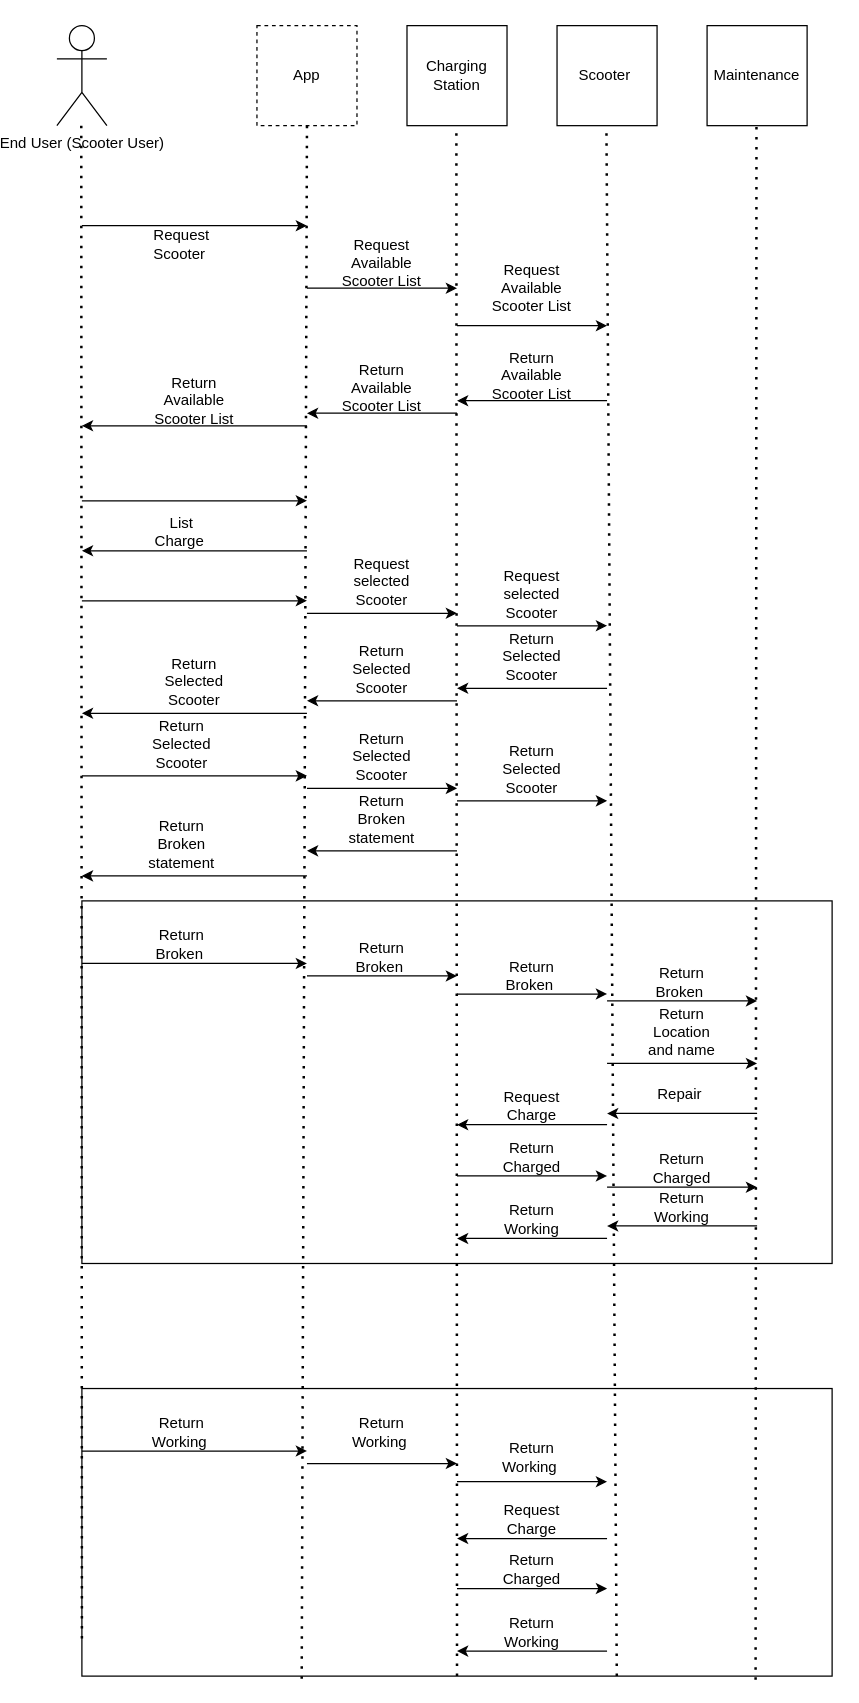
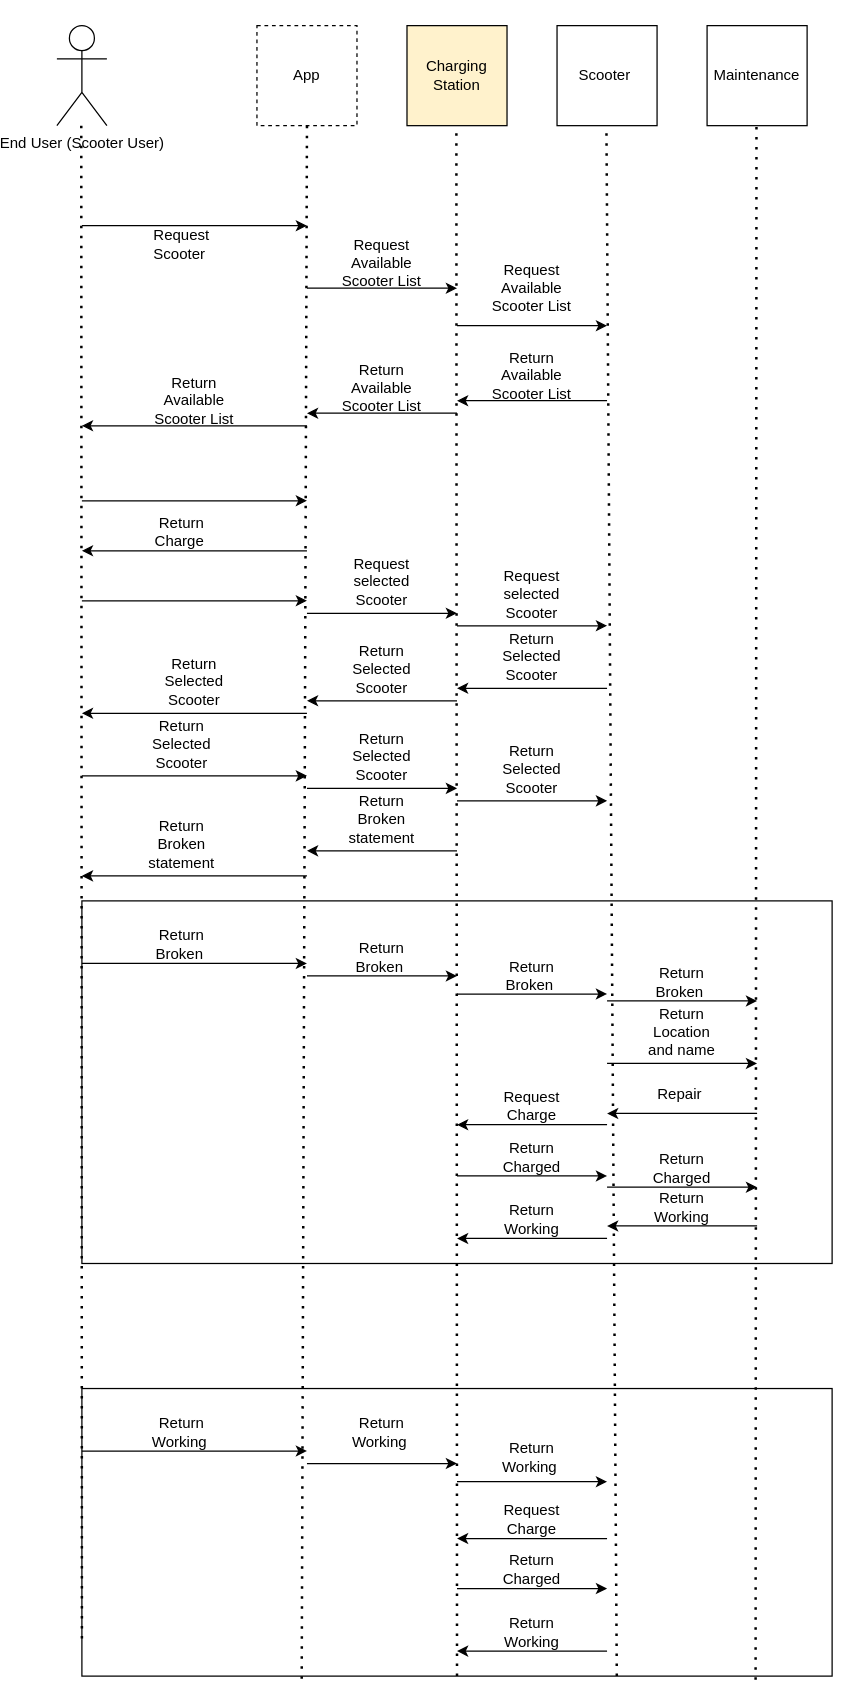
node "Charging Station": fillcolor #ffffff -> #fff2cc
node "List Charge": label "List Charge" -> "Return Charge"
